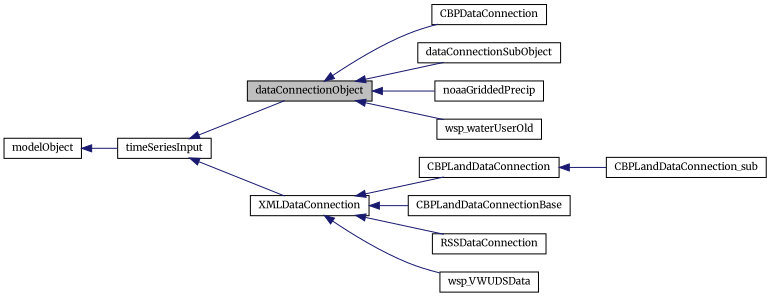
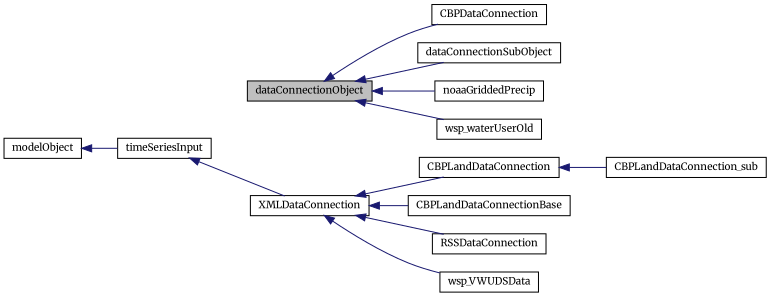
edge "dataConnectionObject" -> "timeSeriesInput": removed
